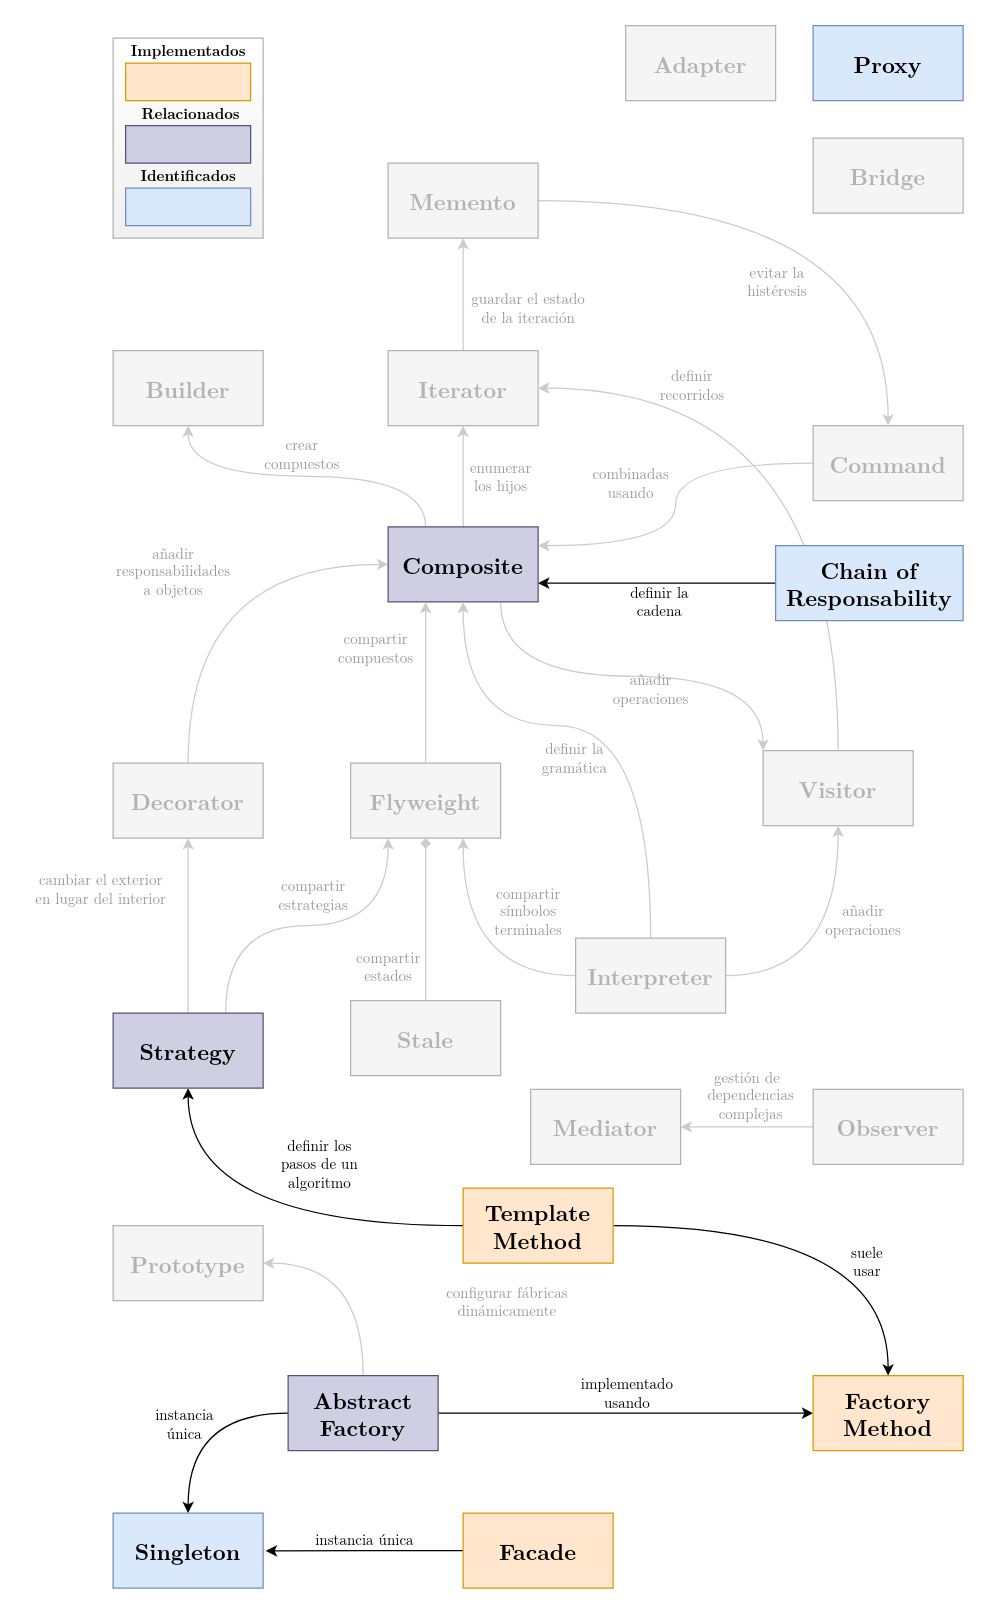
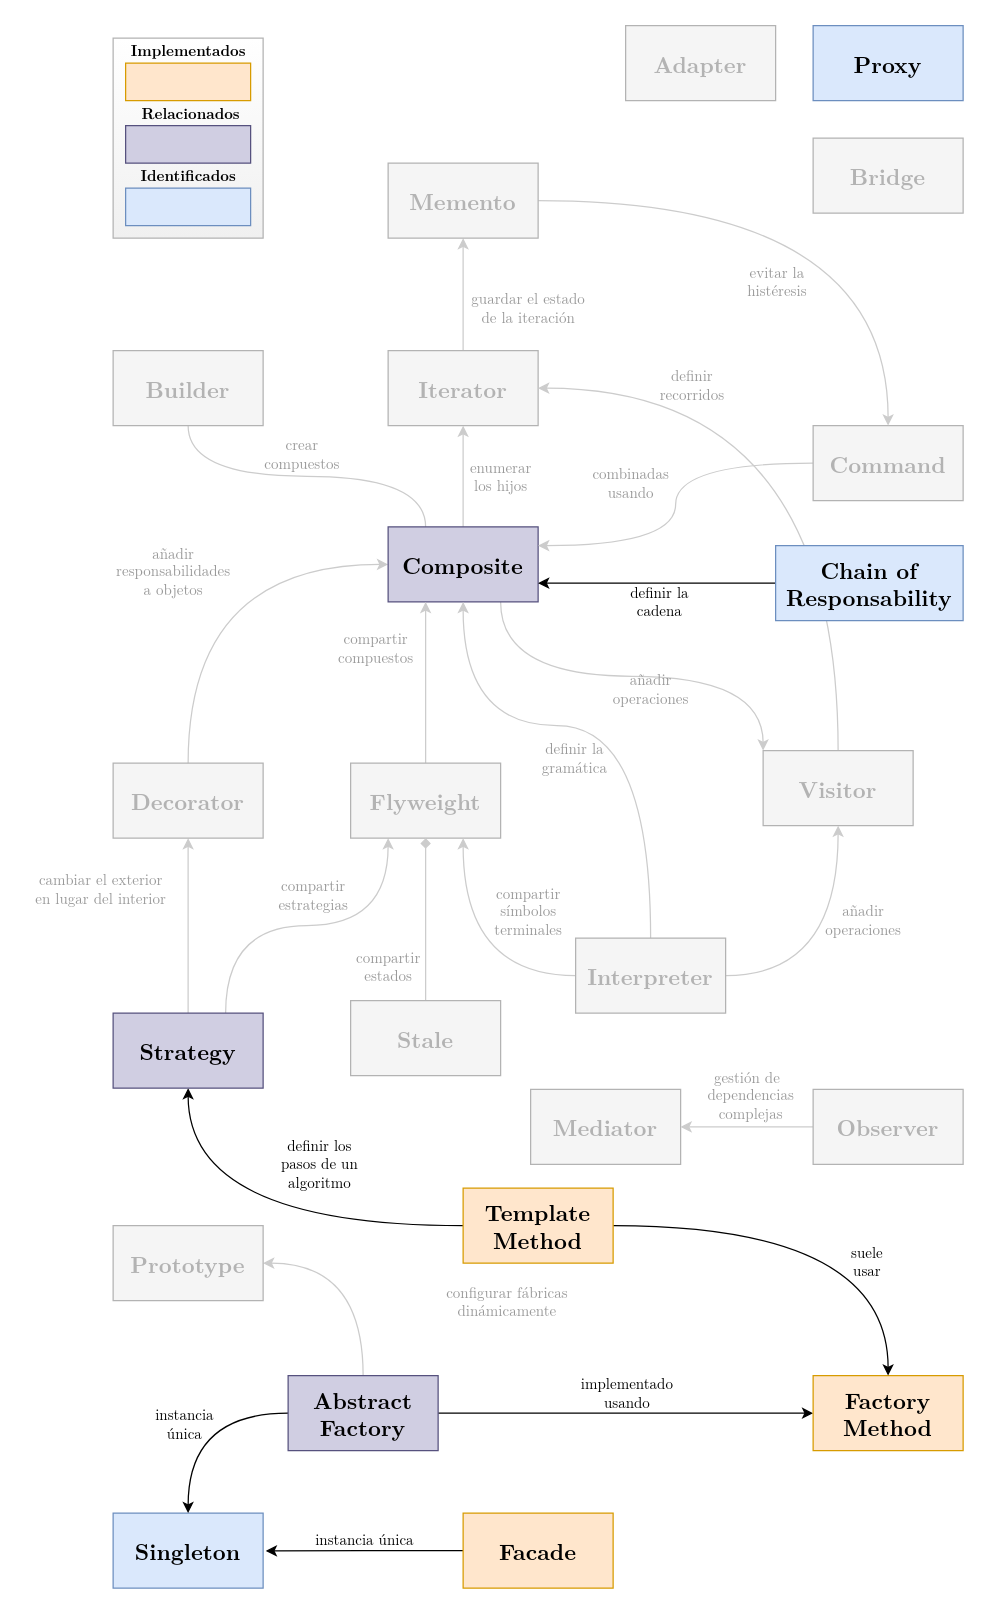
edge "Composite" -> "Builder": arrowhead classic -> none
